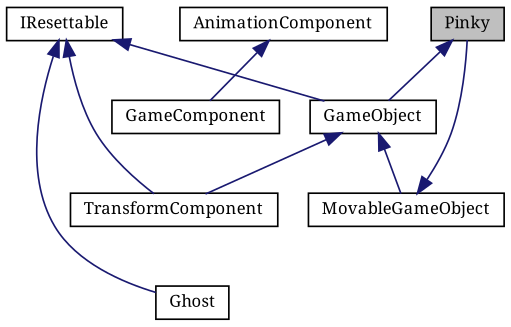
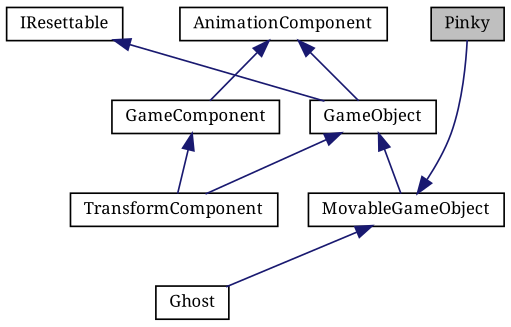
edge "GameObject" -> "Pinky": now "GameObject" -> "AnimationComponent"
edge "TransformComponent" -> "IResettable": now "TransformComponent" -> "GameComponent"
edge "Ghost" -> "IResettable": now "Ghost" -> "MovableGameObject"
